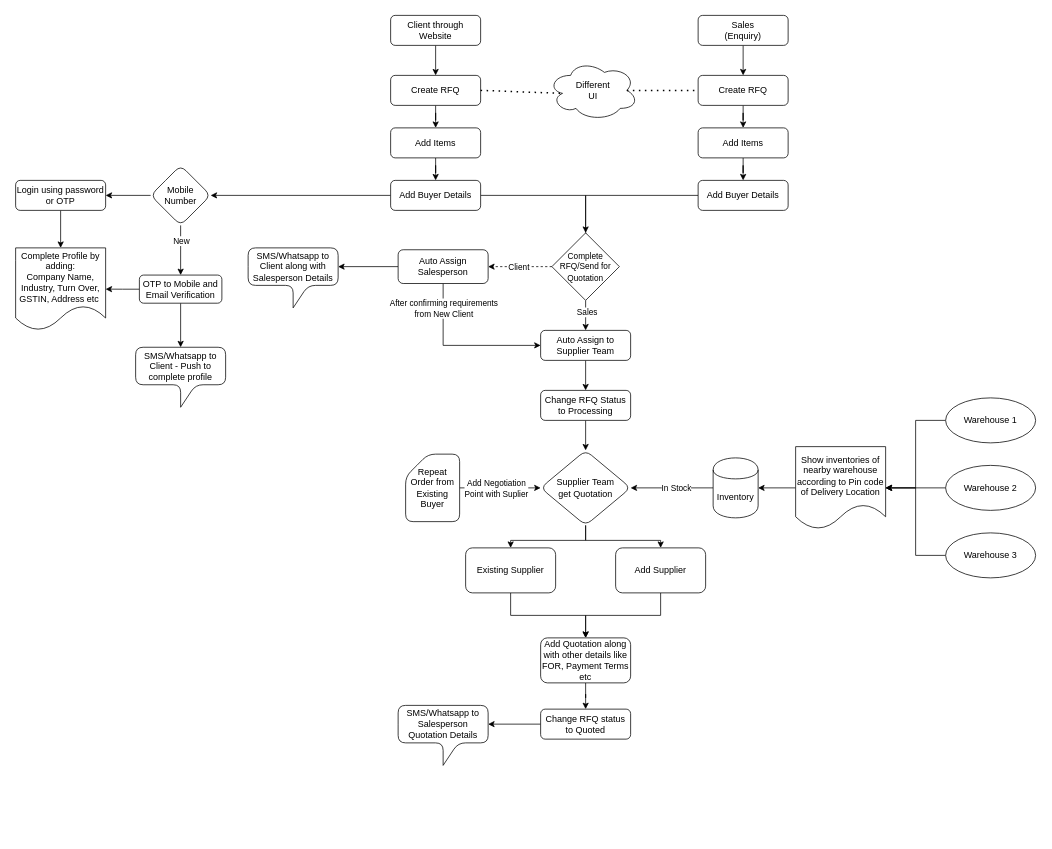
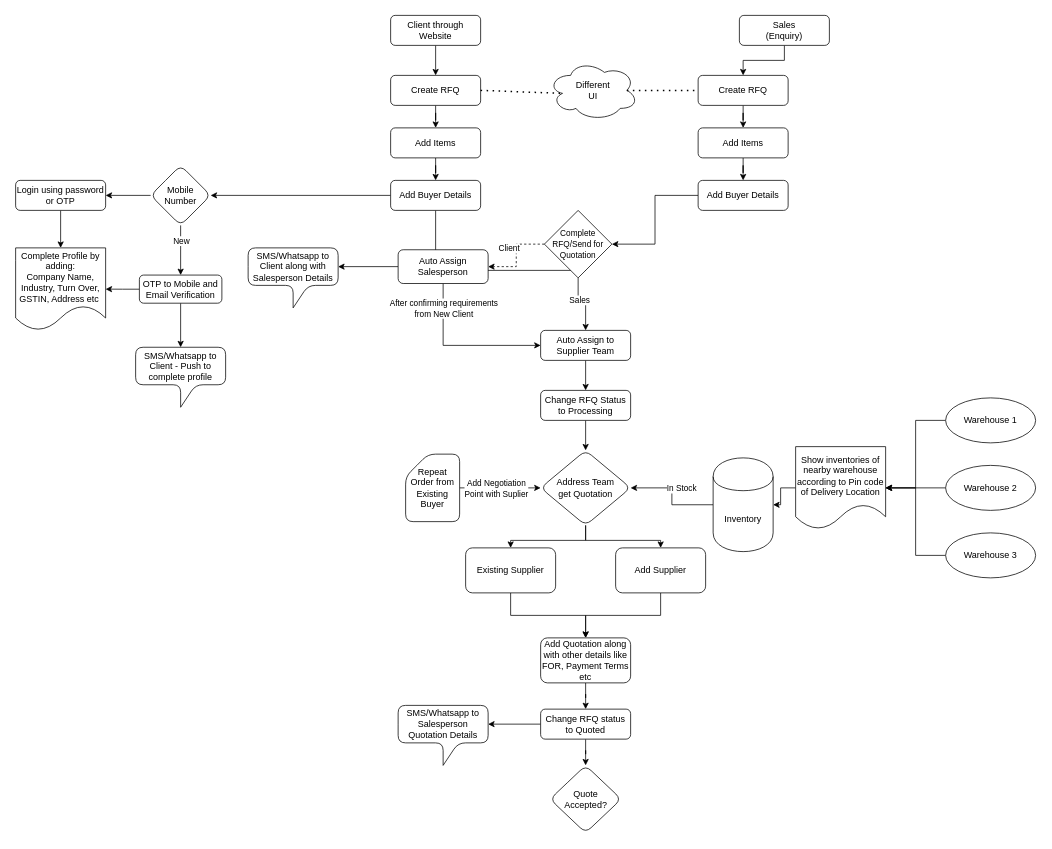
node "Sales (Enquiry)": moved (743, 30) -> (784, 30)
node "Complete RFQ/Send for Quotation": moved (585, 267) -> (578, 244)
node "Supplier Team get Quotation": label "Supplier Team get Quotation" -> "Address Team get Quotation"
node "Inventory": size 45x60 -> 60x94
edge "Change RFQ status to Quoted" -> "Quote Accepted?": added
node "Quote Accepted?": added
